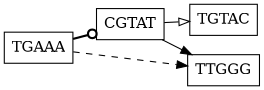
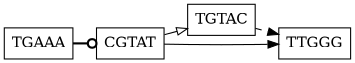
edge "TGAAA" -> "TTGGG": now "TGTAC" -> "TTGGG"
